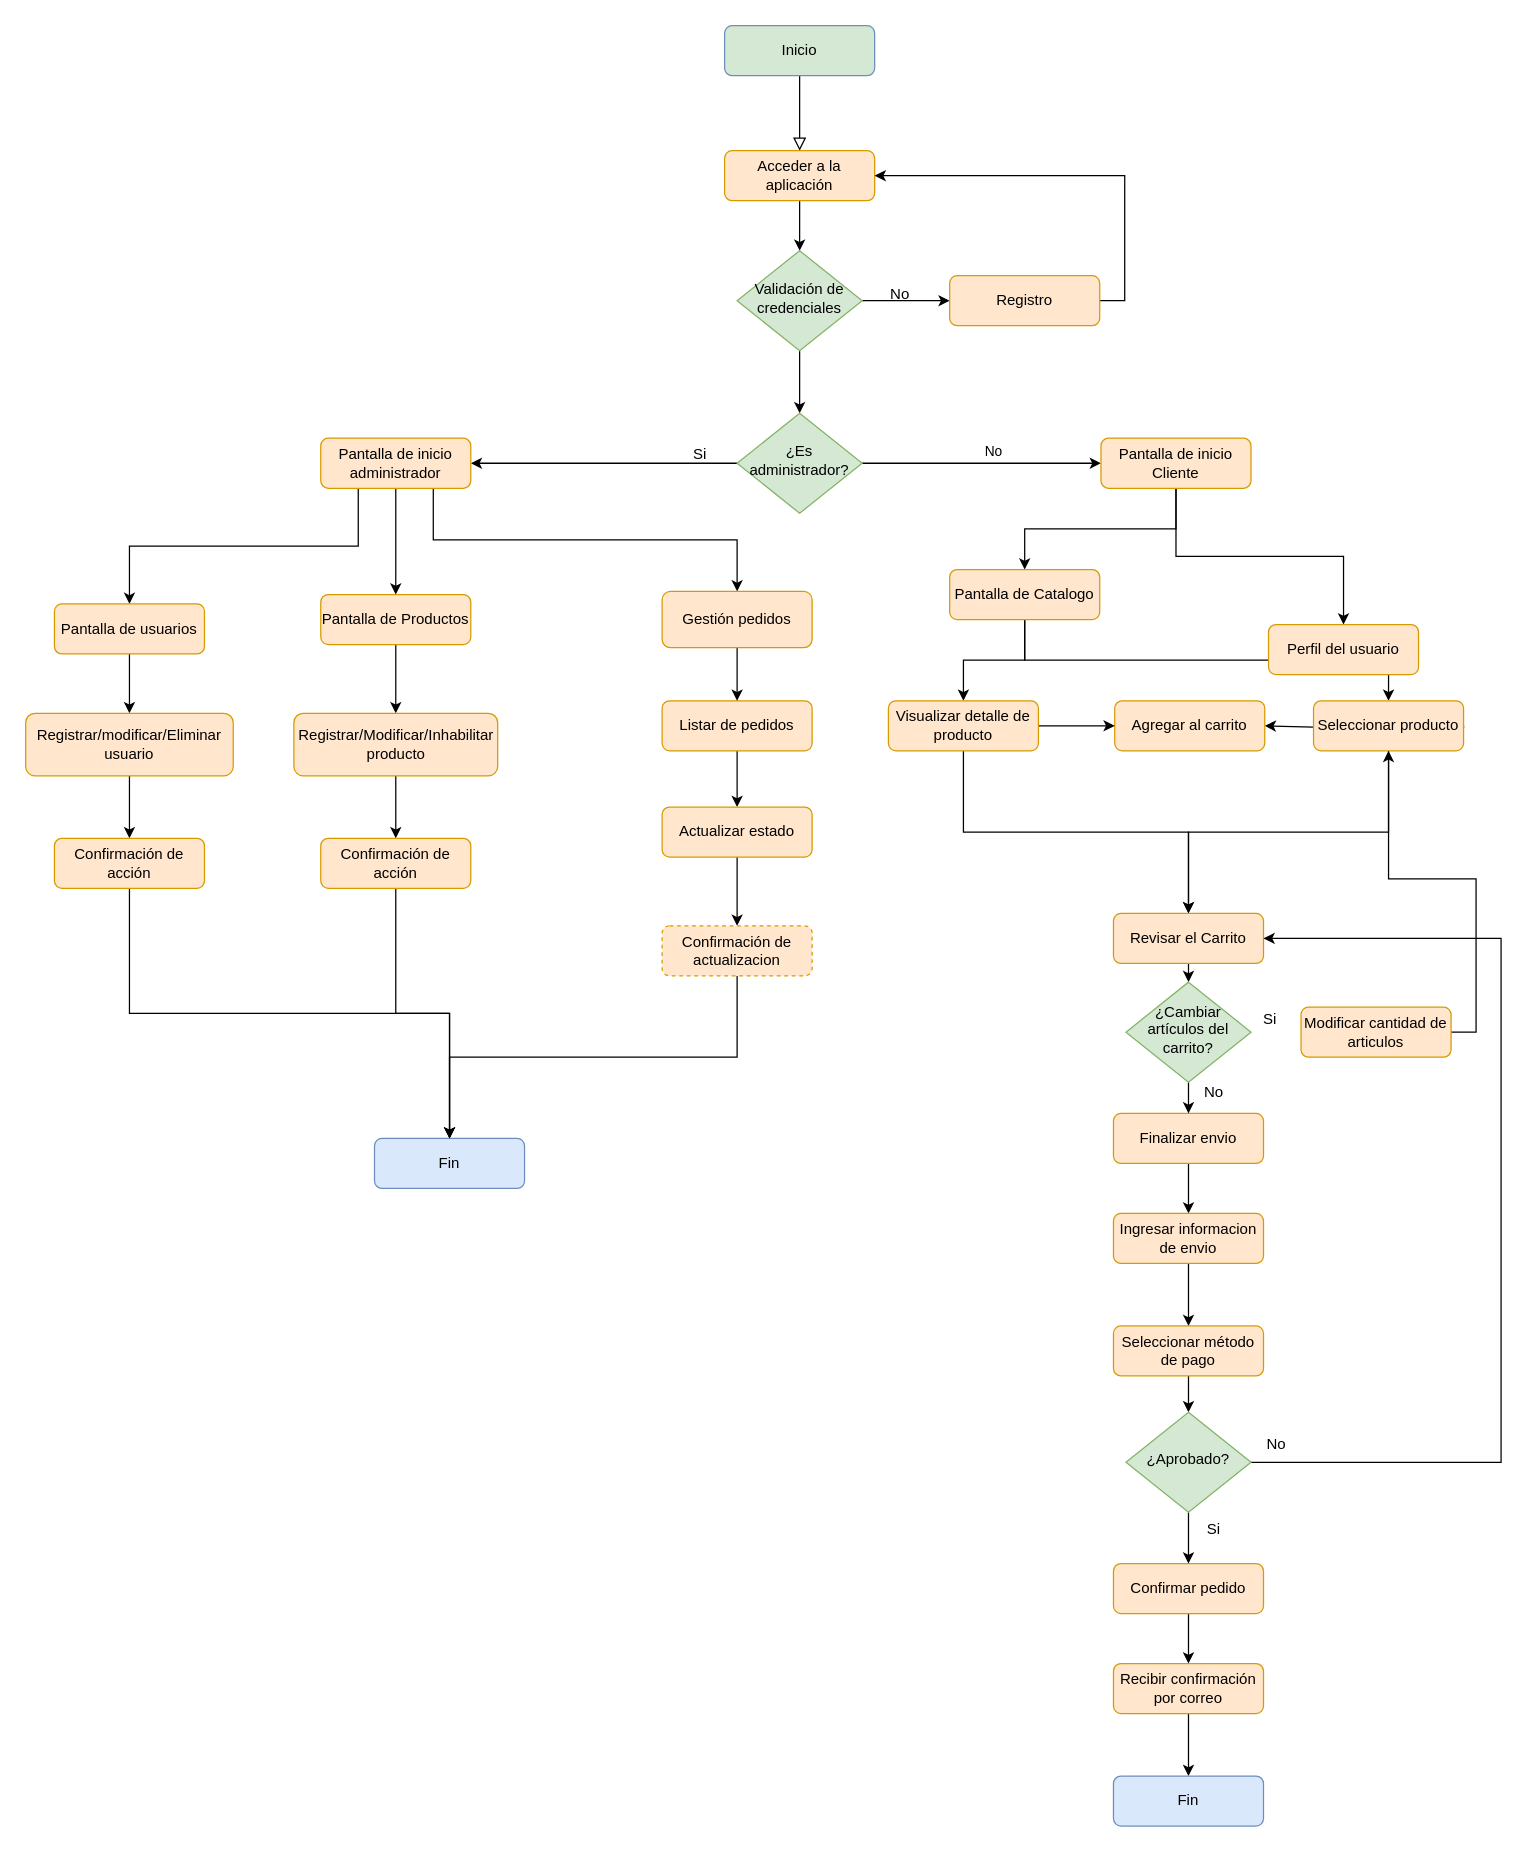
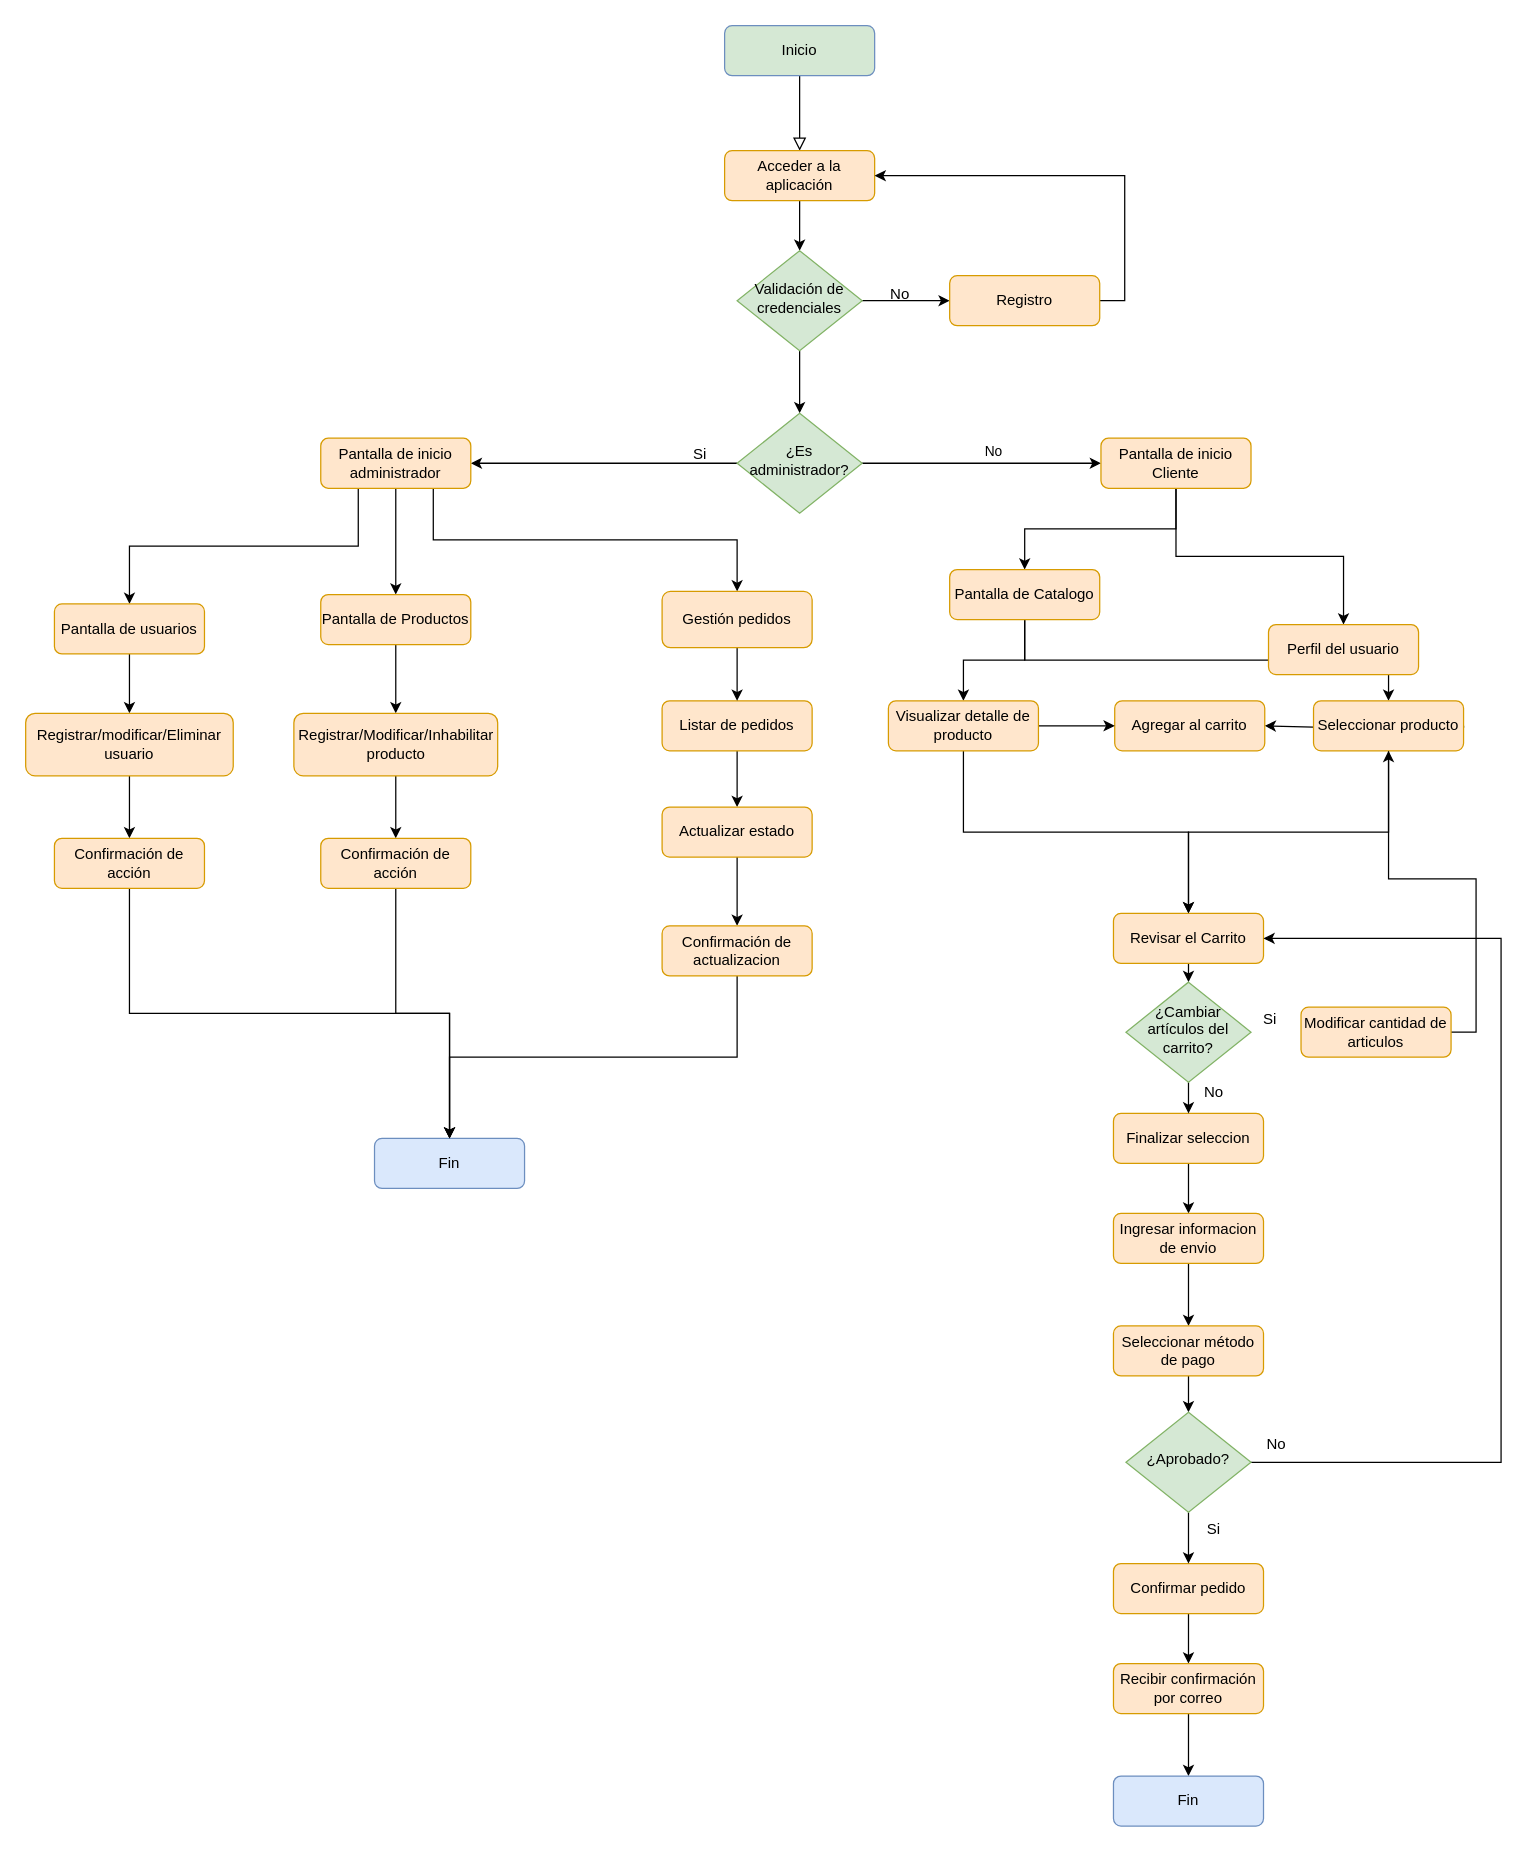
node "Confirmación de actualizacion": style dashed -> solid
node "Finalizar envio": label "Finalizar envio" -> "Finalizar seleccion"
